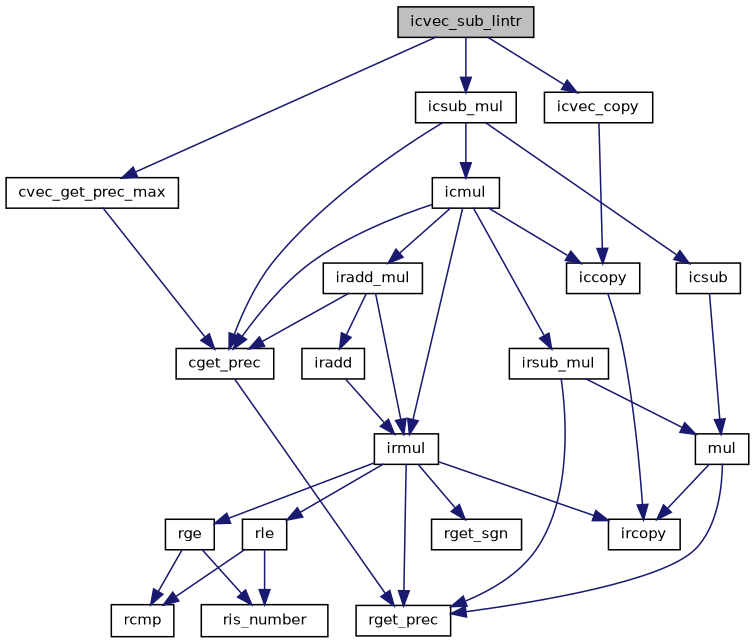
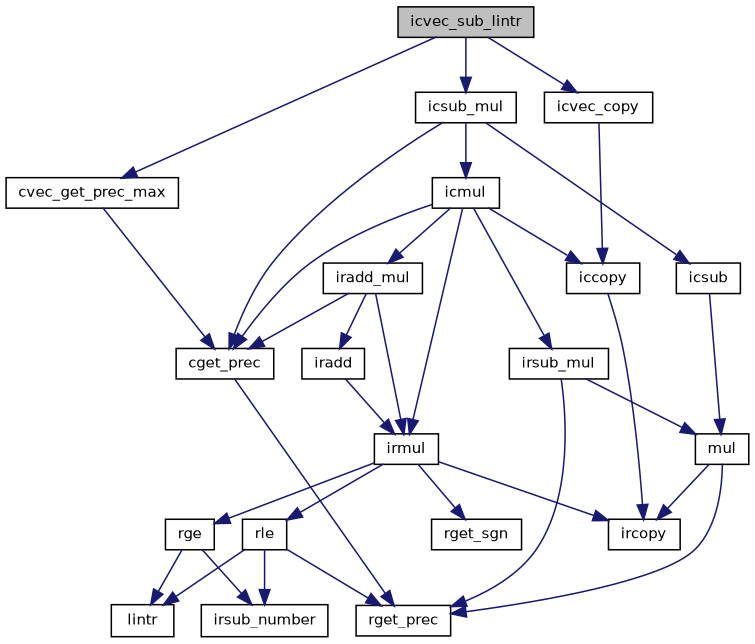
edge "irmul" -> "rget_prec": now "rle" -> "rget_prec"
node "rcmp": label "rcmp" -> "lintr"
node "ris_number": label "ris_number" -> "irsub_number"
